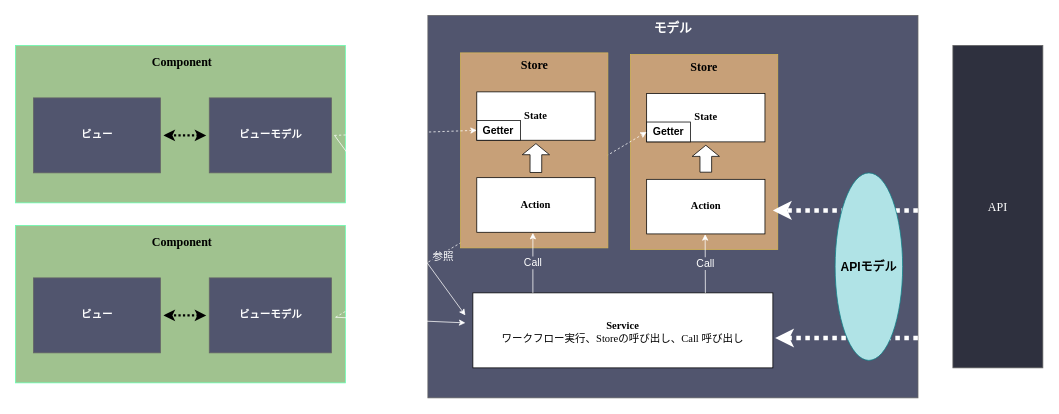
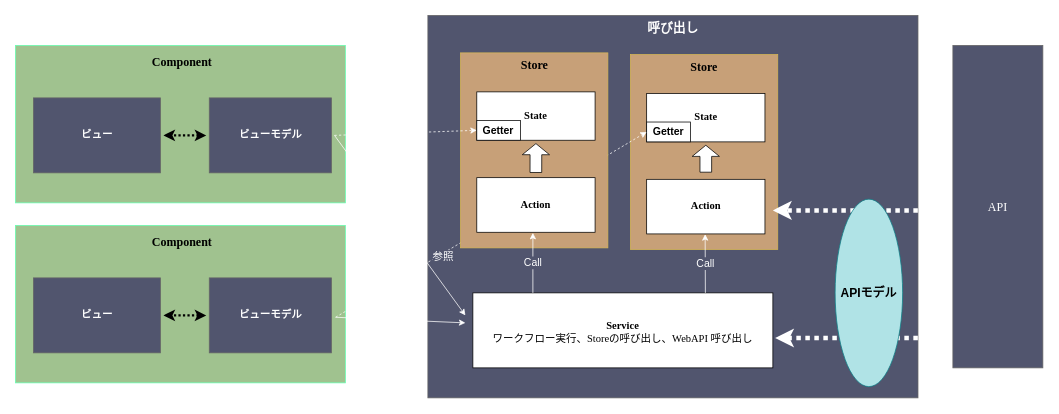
node "モデル": label "モデル" -> "呼び出し"
node "API": fillcolor #2e303e -> #51556e
node "APIモデル": moved (869, 267) -> (869, 293)
node "Serviceワークフロー実行、Storeの呼び出し、Call 呼び出し": label "Serviceワークフロー実行、Storeの呼び出し、Call 呼び出し" -> "Serviceワークフロー実行、Storeの呼び出し、WebAPI 呼び出し"
